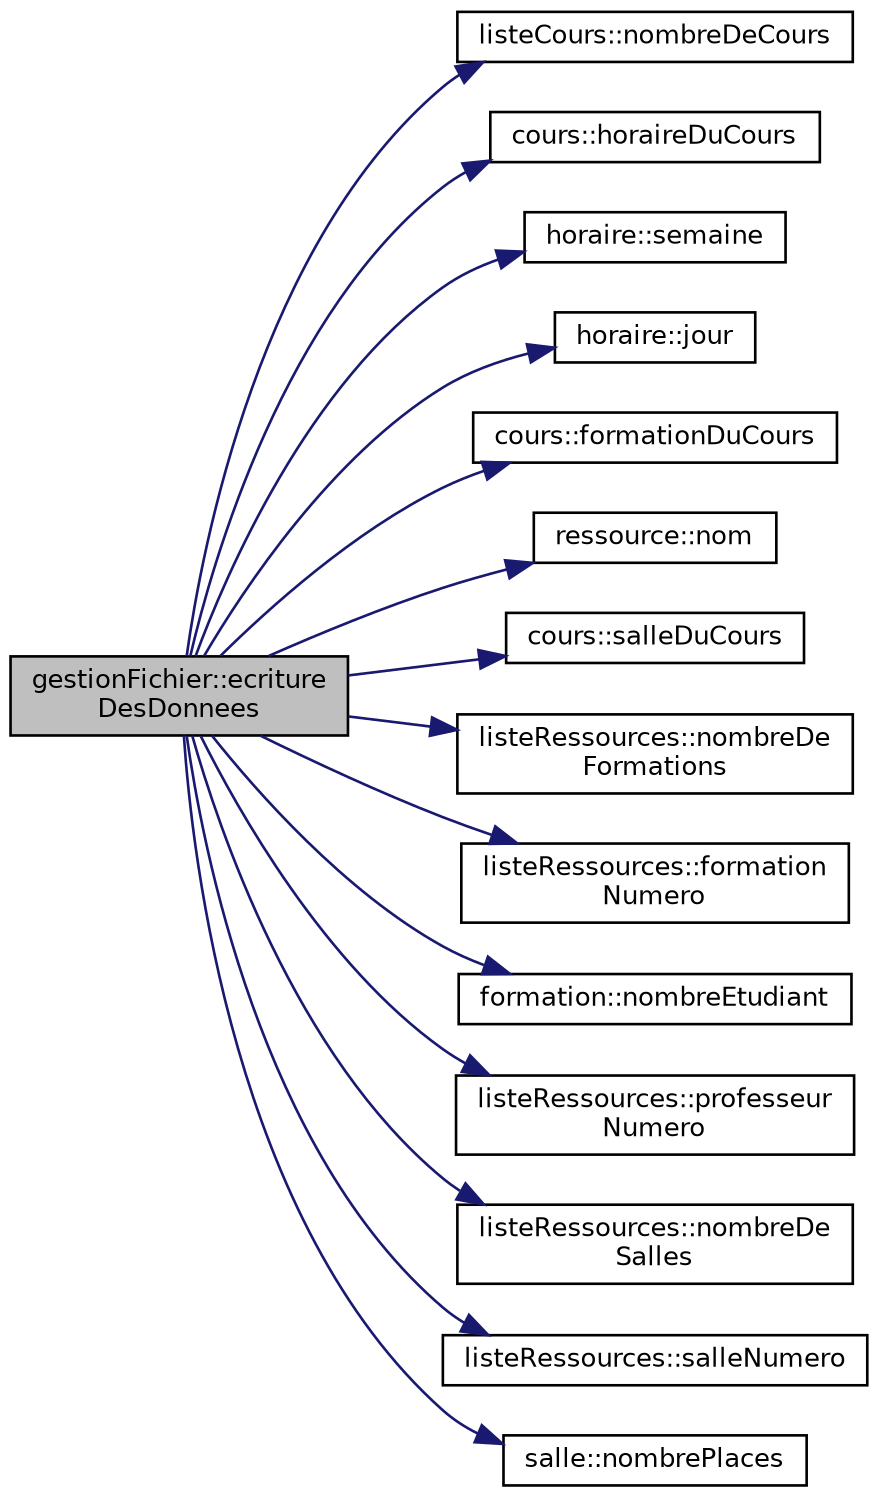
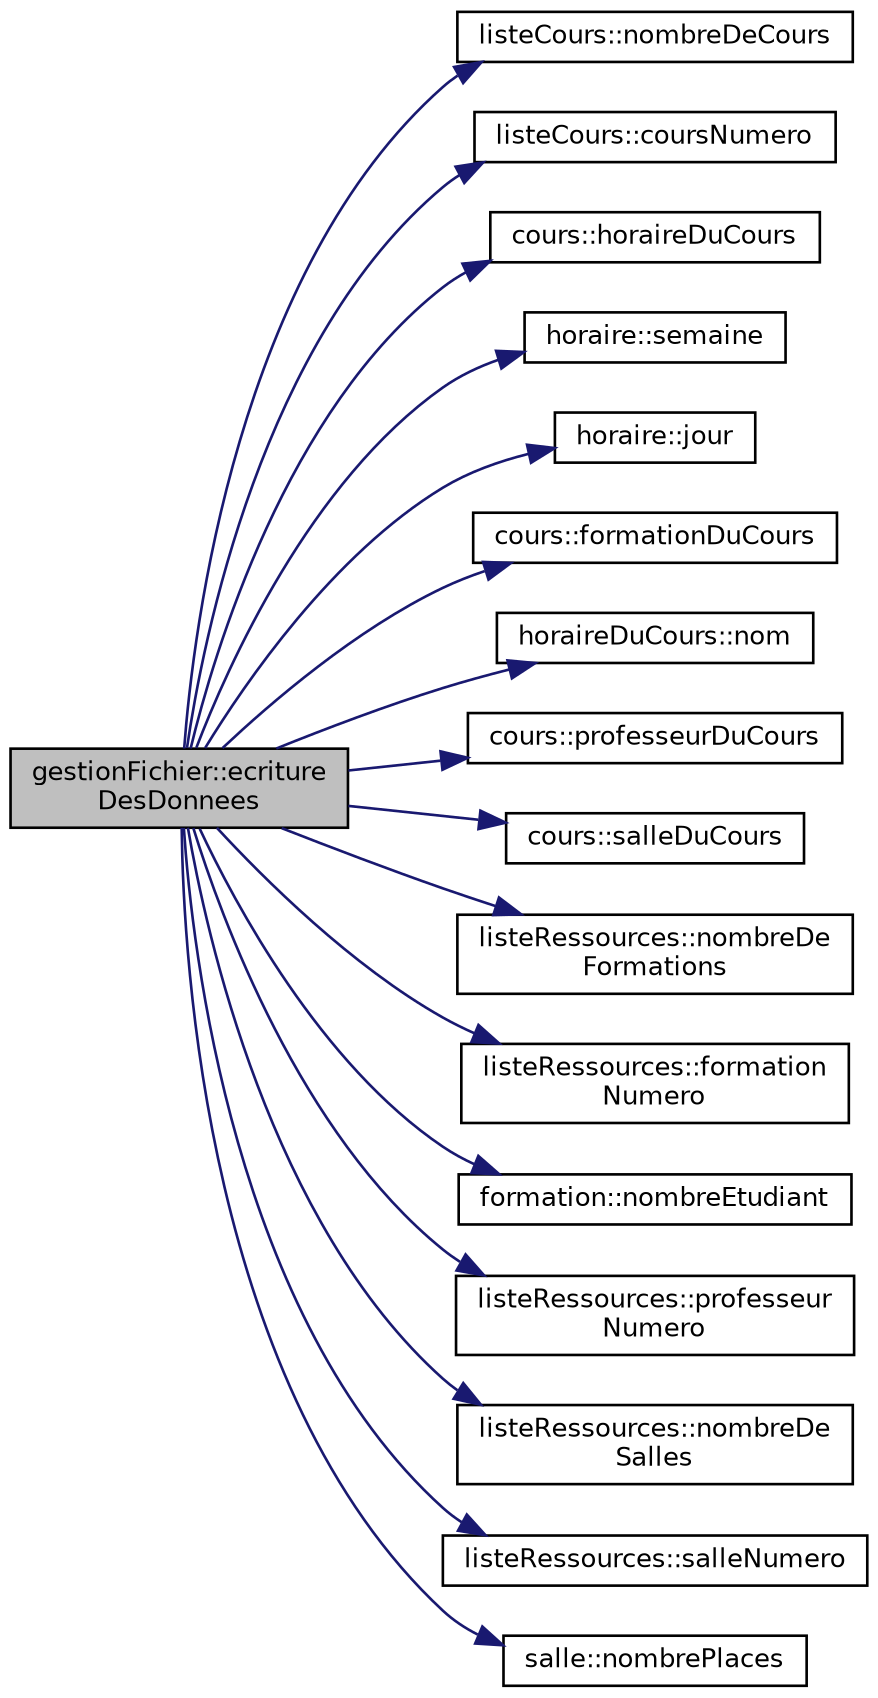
node "listeCours::coursNumero": added
node "ressource::nom": label "ressource::nom" -> "horaireDuCours::nom"
node "cours::professeurDuCours": added
